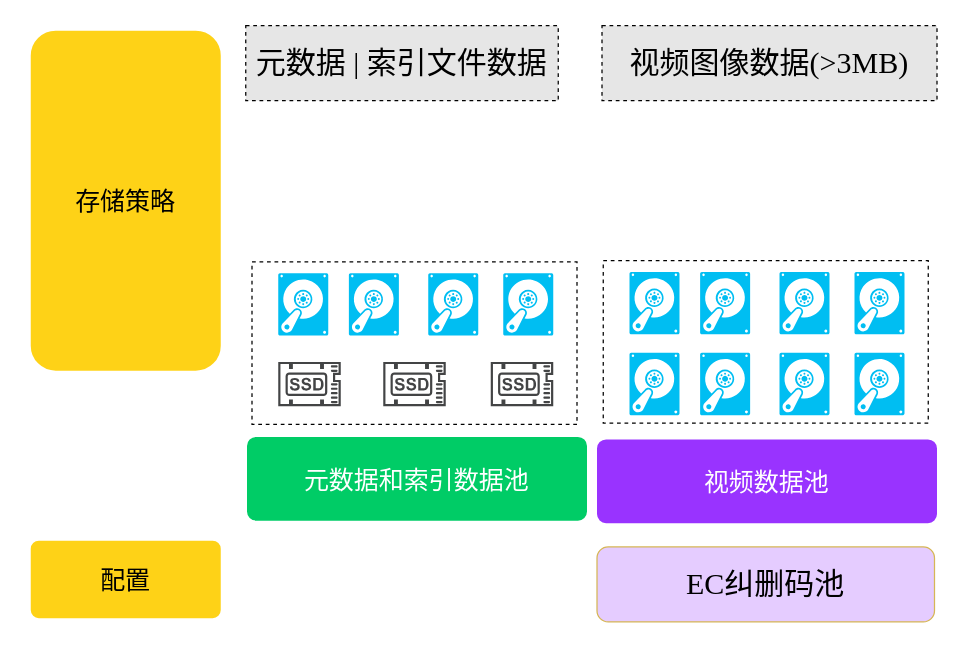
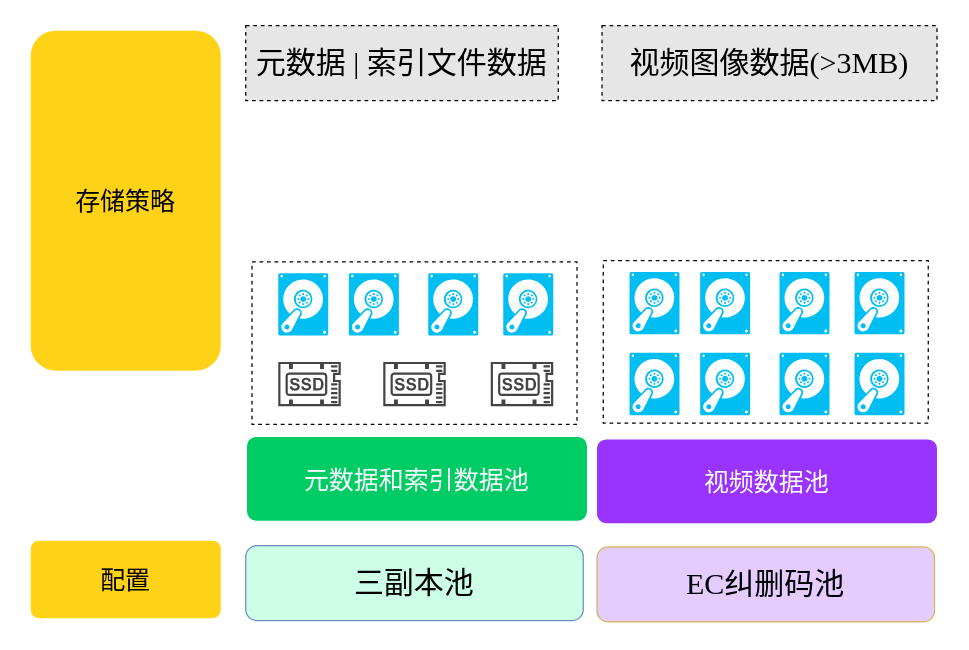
node "三副本池": added
